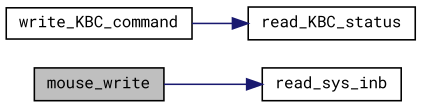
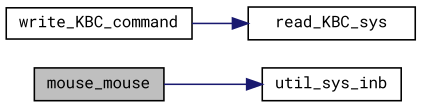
node "read_KBC_status": label "read_KBC_status" -> "read_KBC_sys"
node "mouse_write": label "mouse_write" -> "mouse_mouse"
node "read_sys_inb": label "read_sys_inb" -> "util_sys_inb"
